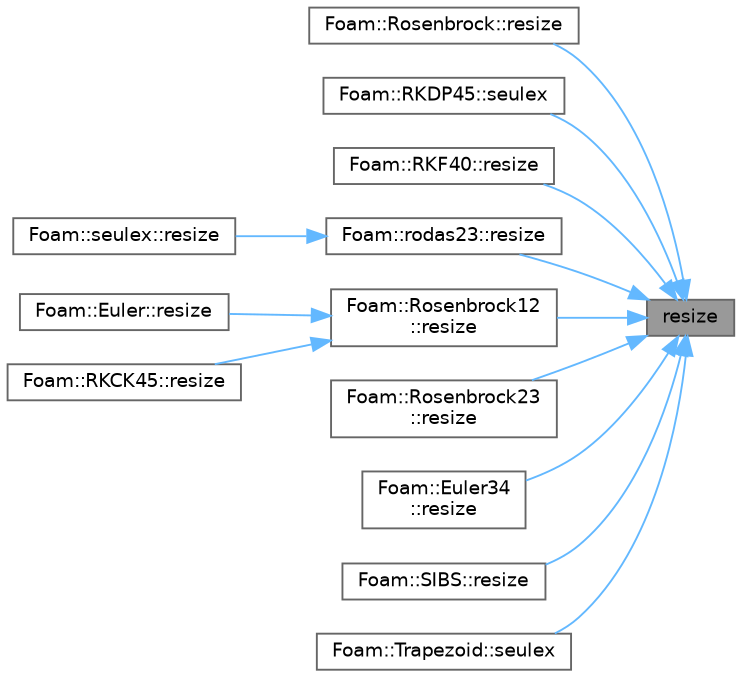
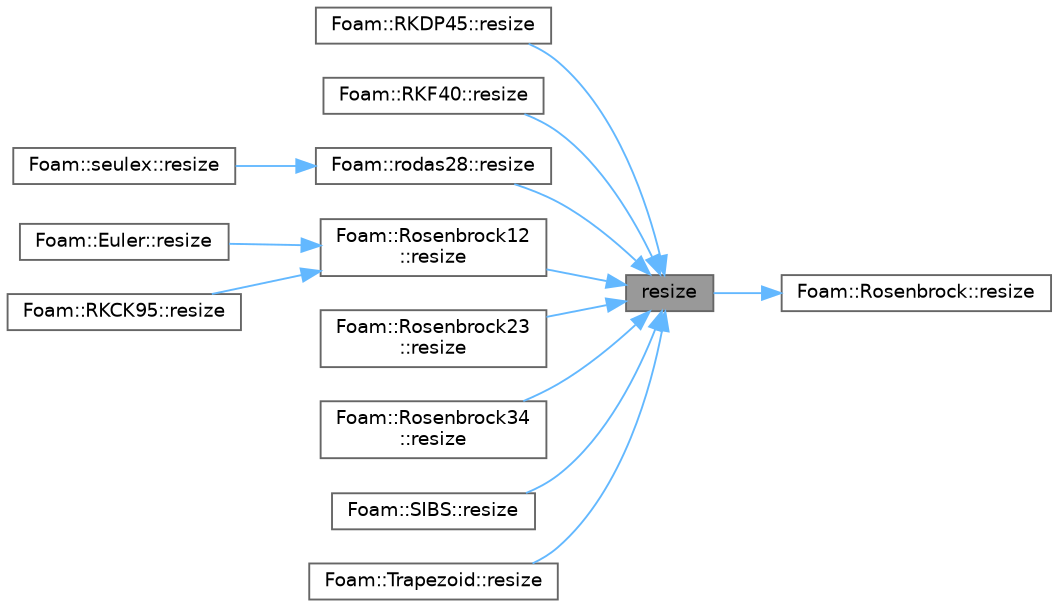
node "Foam::RKDP45::seulex": label "Foam::RKDP45::seulex" -> "Foam::RKDP45::resize"
edge "Foam::Rosenbrock::resize" -> "resize": reversed
node "Foam::rodas23::resize": label "Foam::rodas23::resize" -> "Foam::rodas28::resize"
node "Foam::RKCK45::resize": label "Foam::RKCK45::resize" -> "Foam::RKCK95::resize"
node "Foam::Euler34 ::resize": label "Foam::Euler34 ::resize" -> "Foam::Rosenbrock34 ::resize"
node "Foam::Trapezoid::seulex": label "Foam::Trapezoid::seulex" -> "Foam::Trapezoid::resize"
